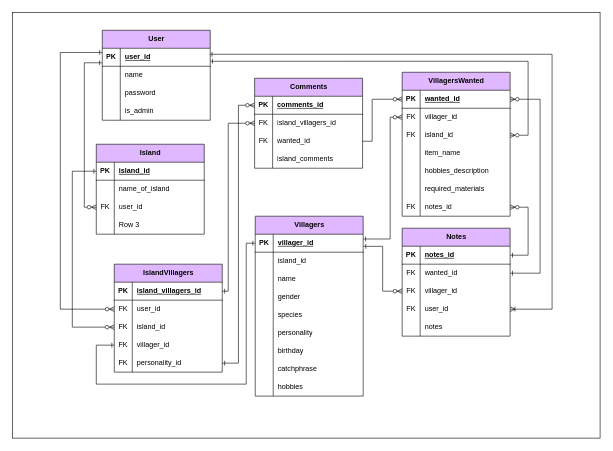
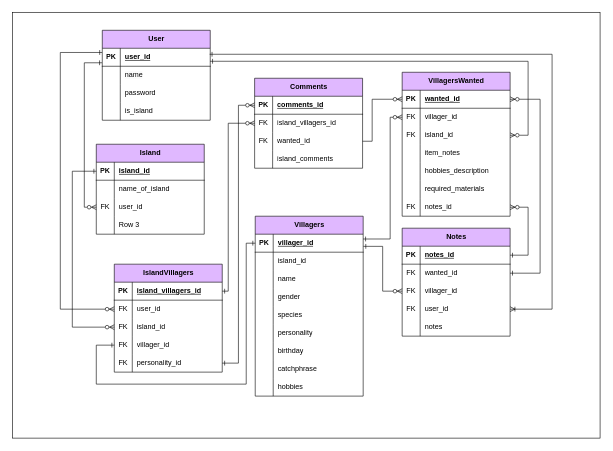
node "is_admin": label "is_admin" -> "is_island"
node "item_name": label "item_name" -> "item_notes"
